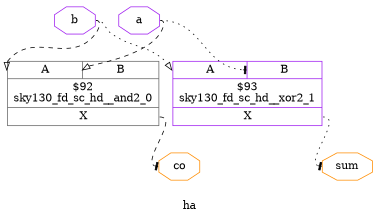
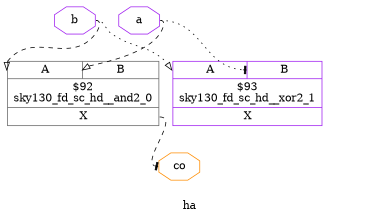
node "sum": removed
